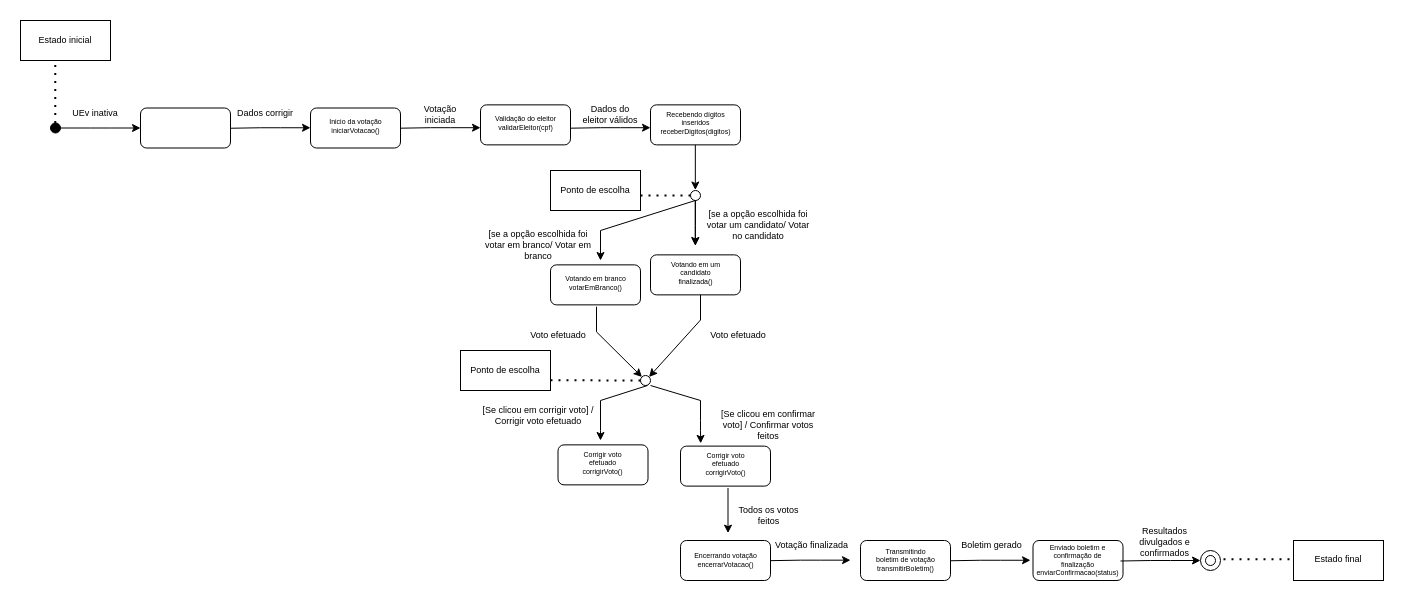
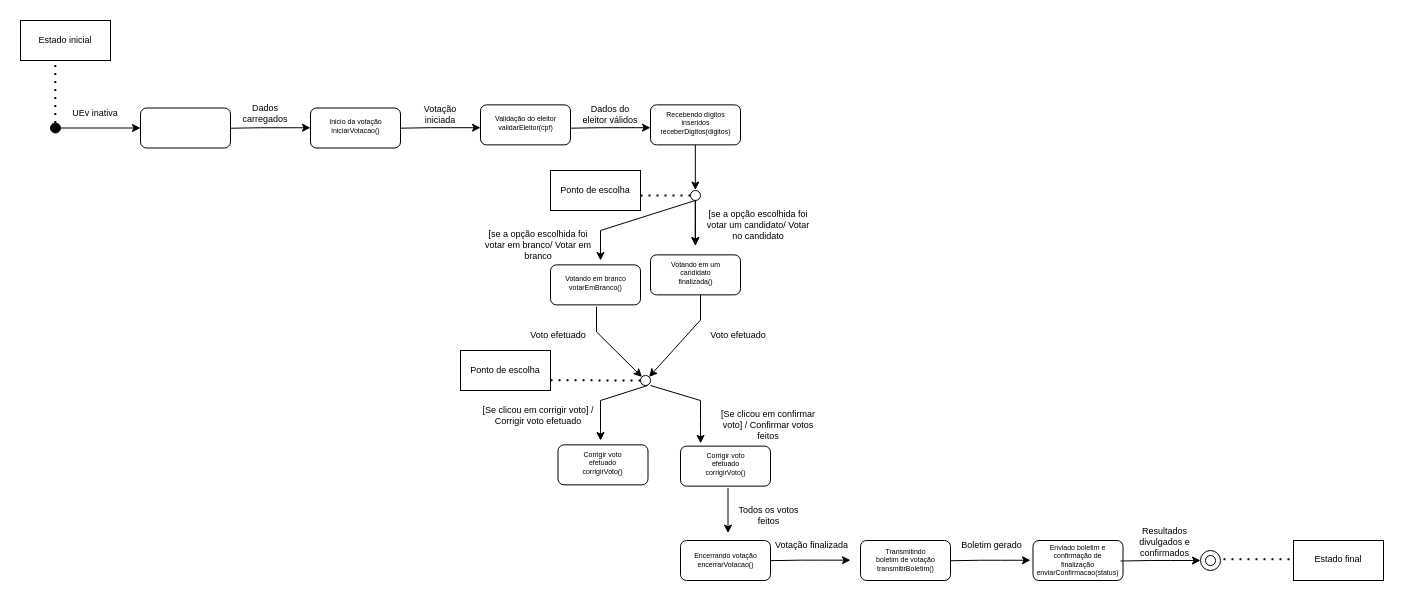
node "Dados corrigir": label "Dados corrigir" -> "Dados carregados"
